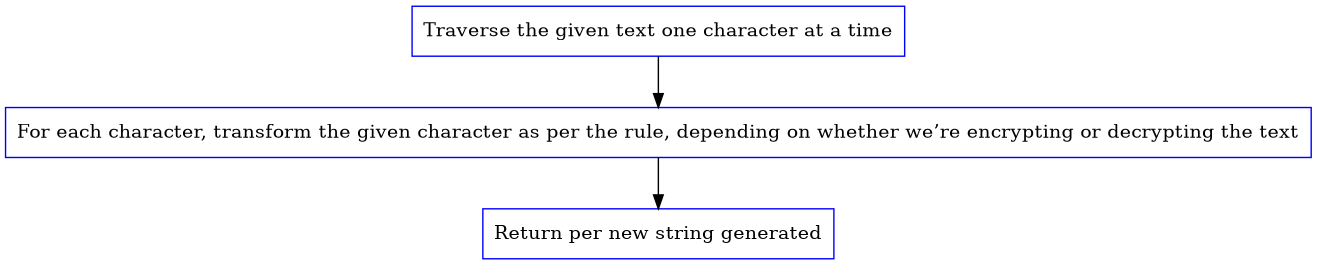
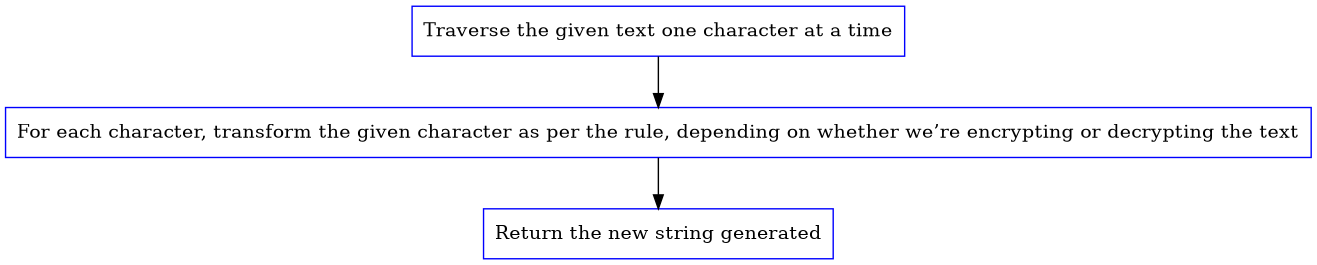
node "Return per new string generated": label "Return per new string generated" -> "Return the new string generated"
